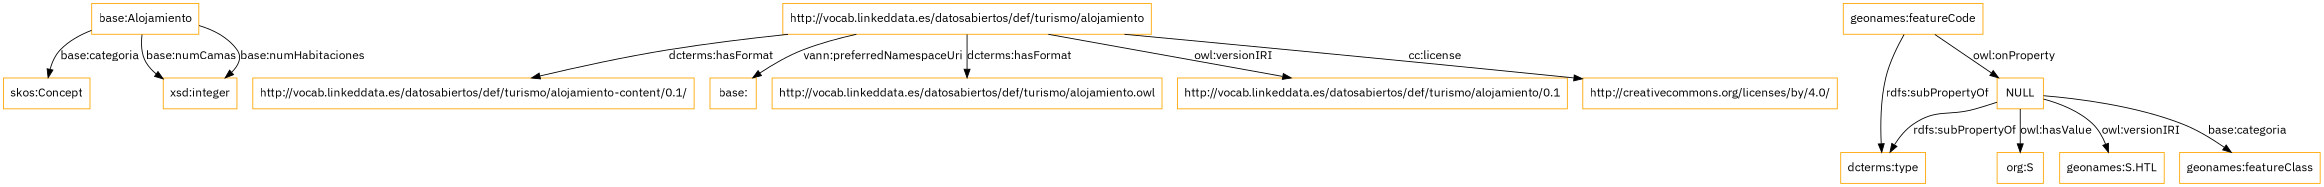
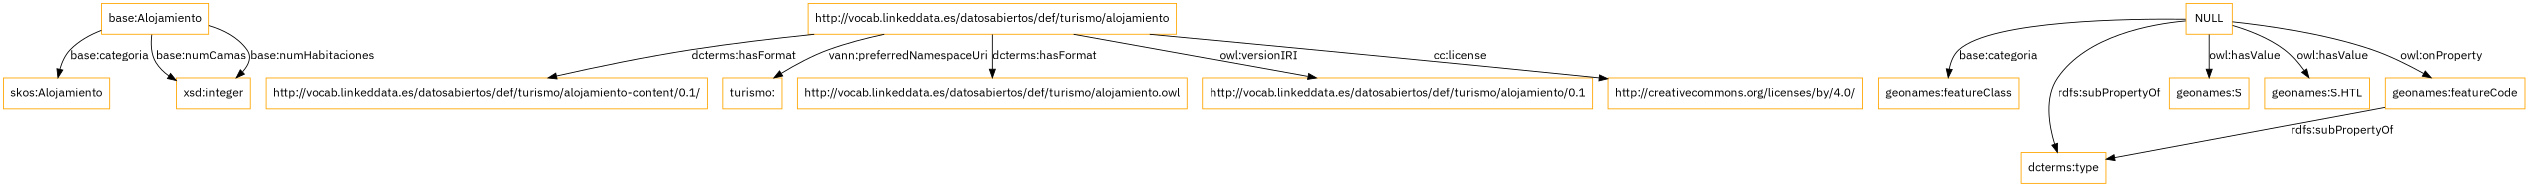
edge "geonames:featureCode" -> "NULL": reversed
node "skos:Concept": label "skos:Concept" -> "skos:Alojamiento"
node "base:": label "base:" -> "turismo:"
edge "NULL" -> "geonames:S.HTL": label "owl:versionIRI" -> "owl:hasValue"
node "org:S": label "org:S" -> "geonames:S"
